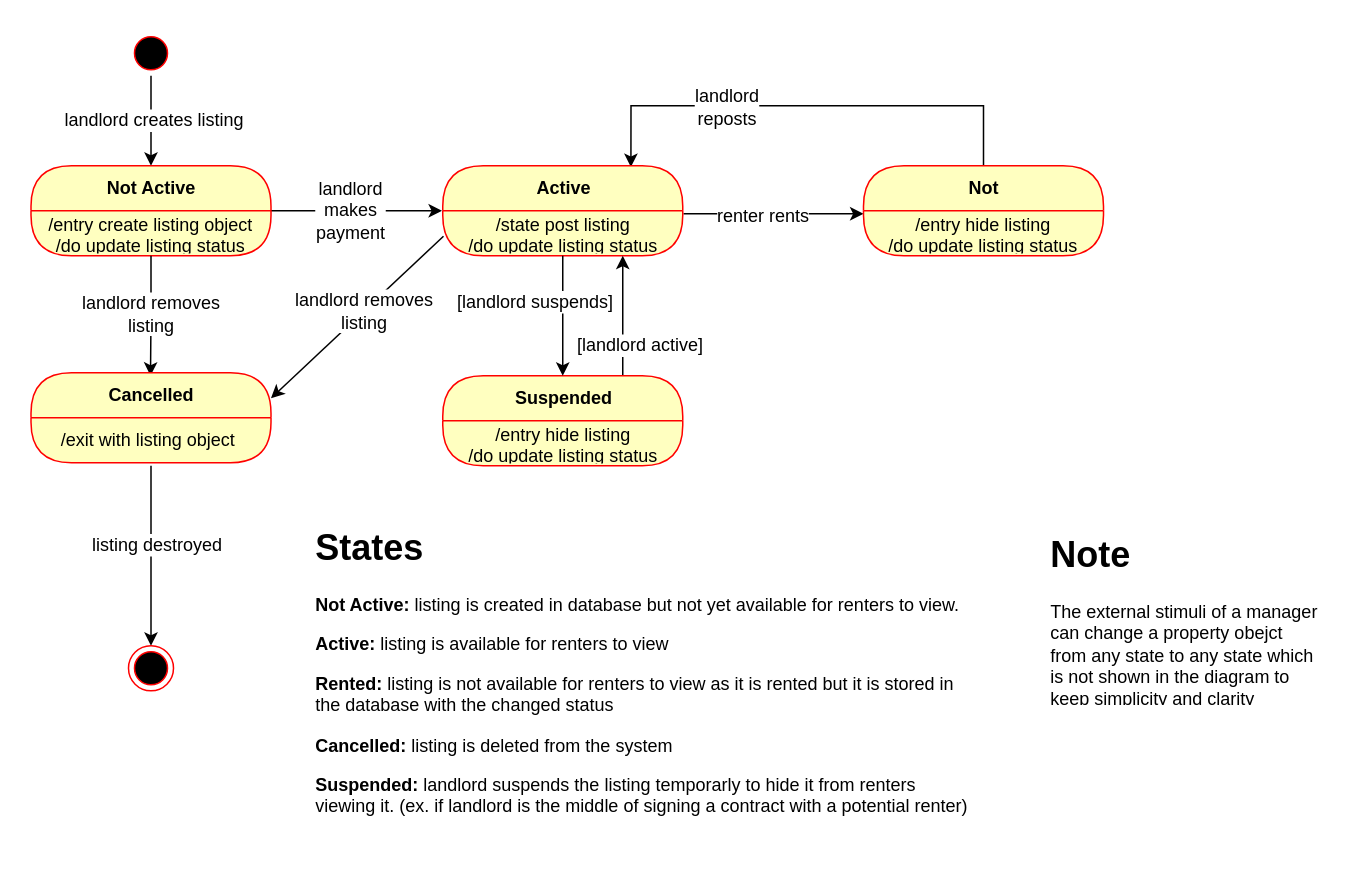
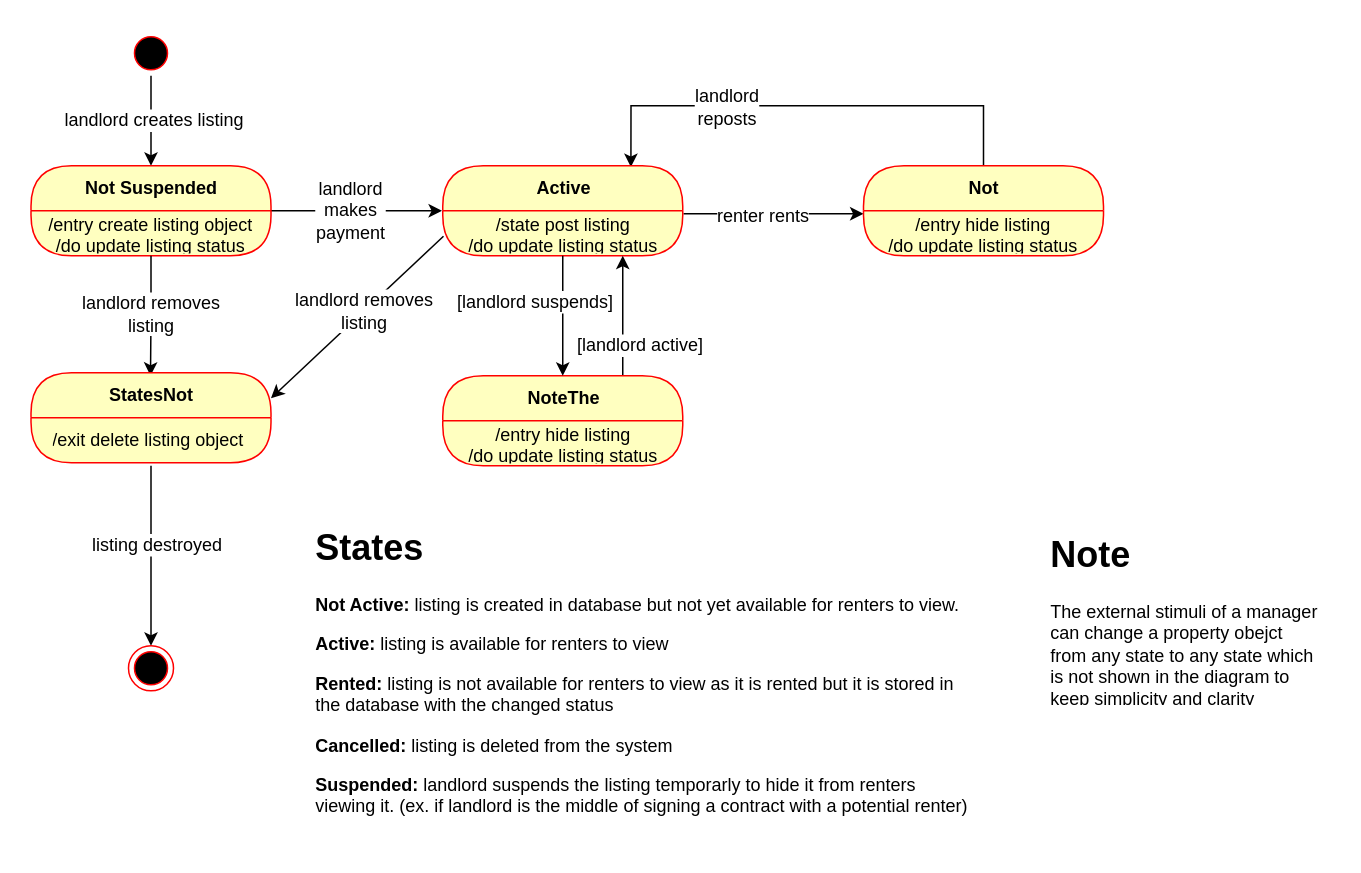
node "Not Active": label "Not Active" -> "Not Suspended"
node "Cancelled": label "Cancelled" -> "StatesNot"
node "Suspended": label "Suspended" -> "NoteThe"
node "/exit with listing object": label "/exit with listing object" -> "/exit delete listing object"
